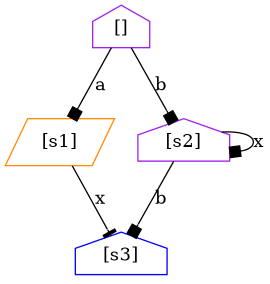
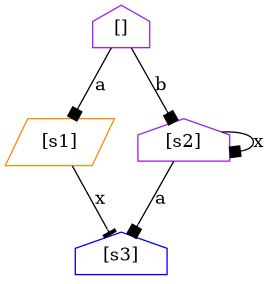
edge "[s2]" -> "[s3]": label "b" -> "a"
